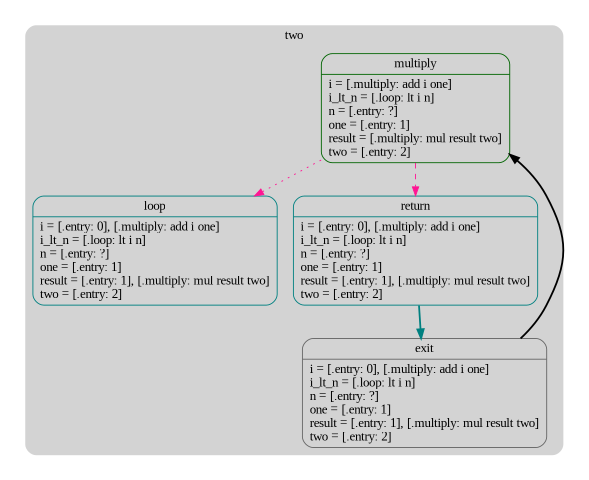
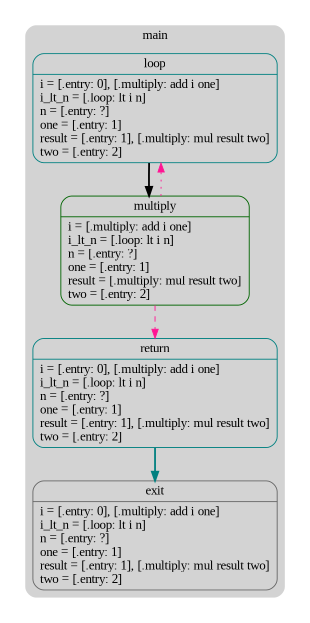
cluster "two": label "two" -> "main"
edge "exit" -> "multiply": now "loop" -> "multiply"
